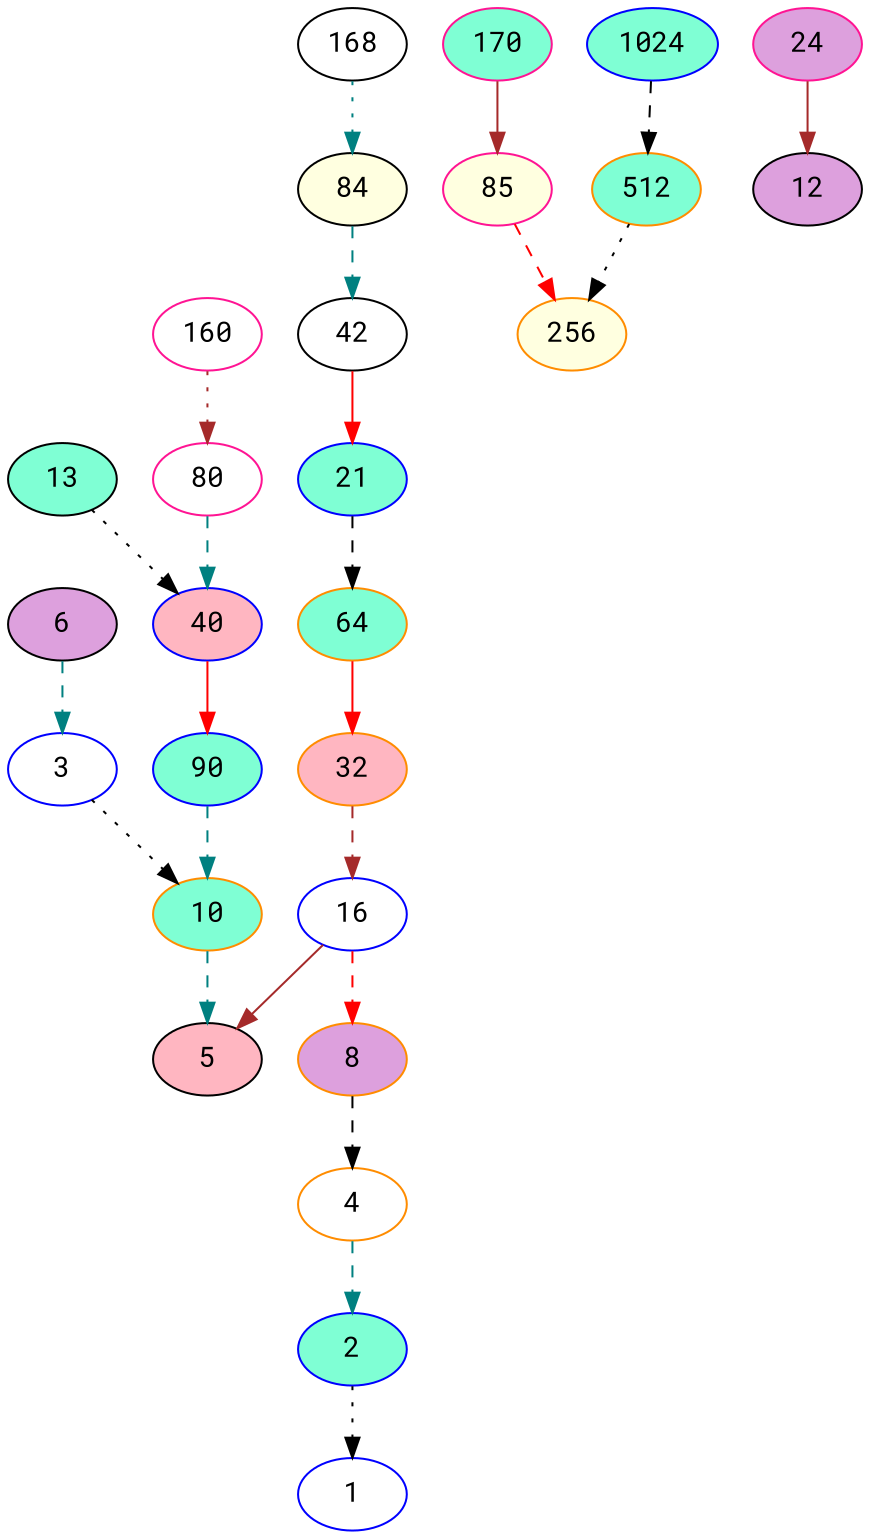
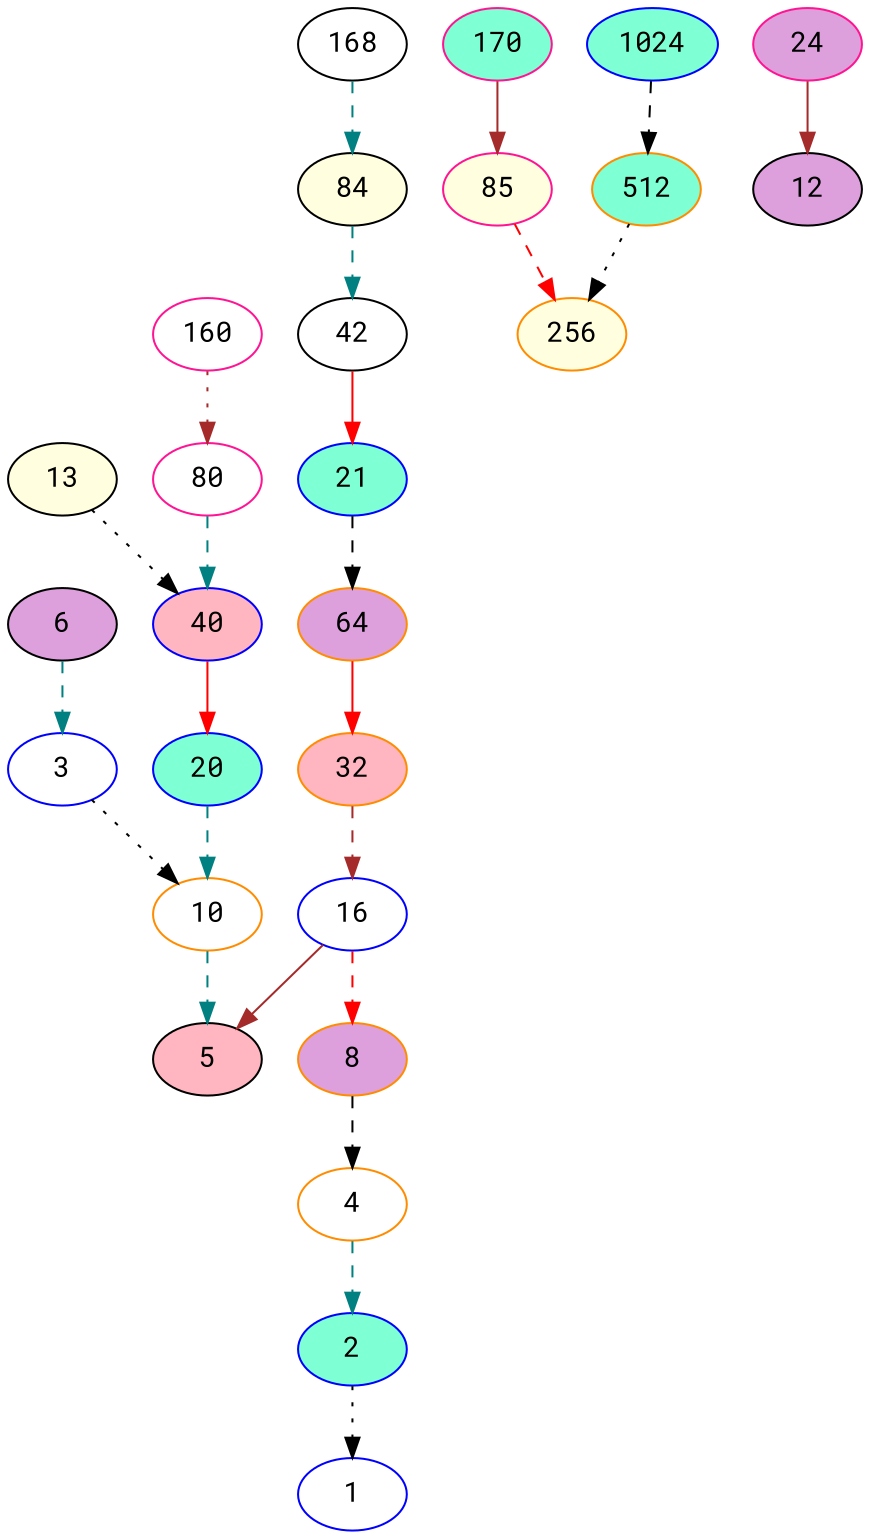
edge "168" -> "84": style dotted -> dashed
node "13": fillcolor aquamarine -> lightyellow
node "64": fillcolor aquamarine -> plum
node "90": label "90" -> "20"
node "10": fillcolor aquamarine -> white
